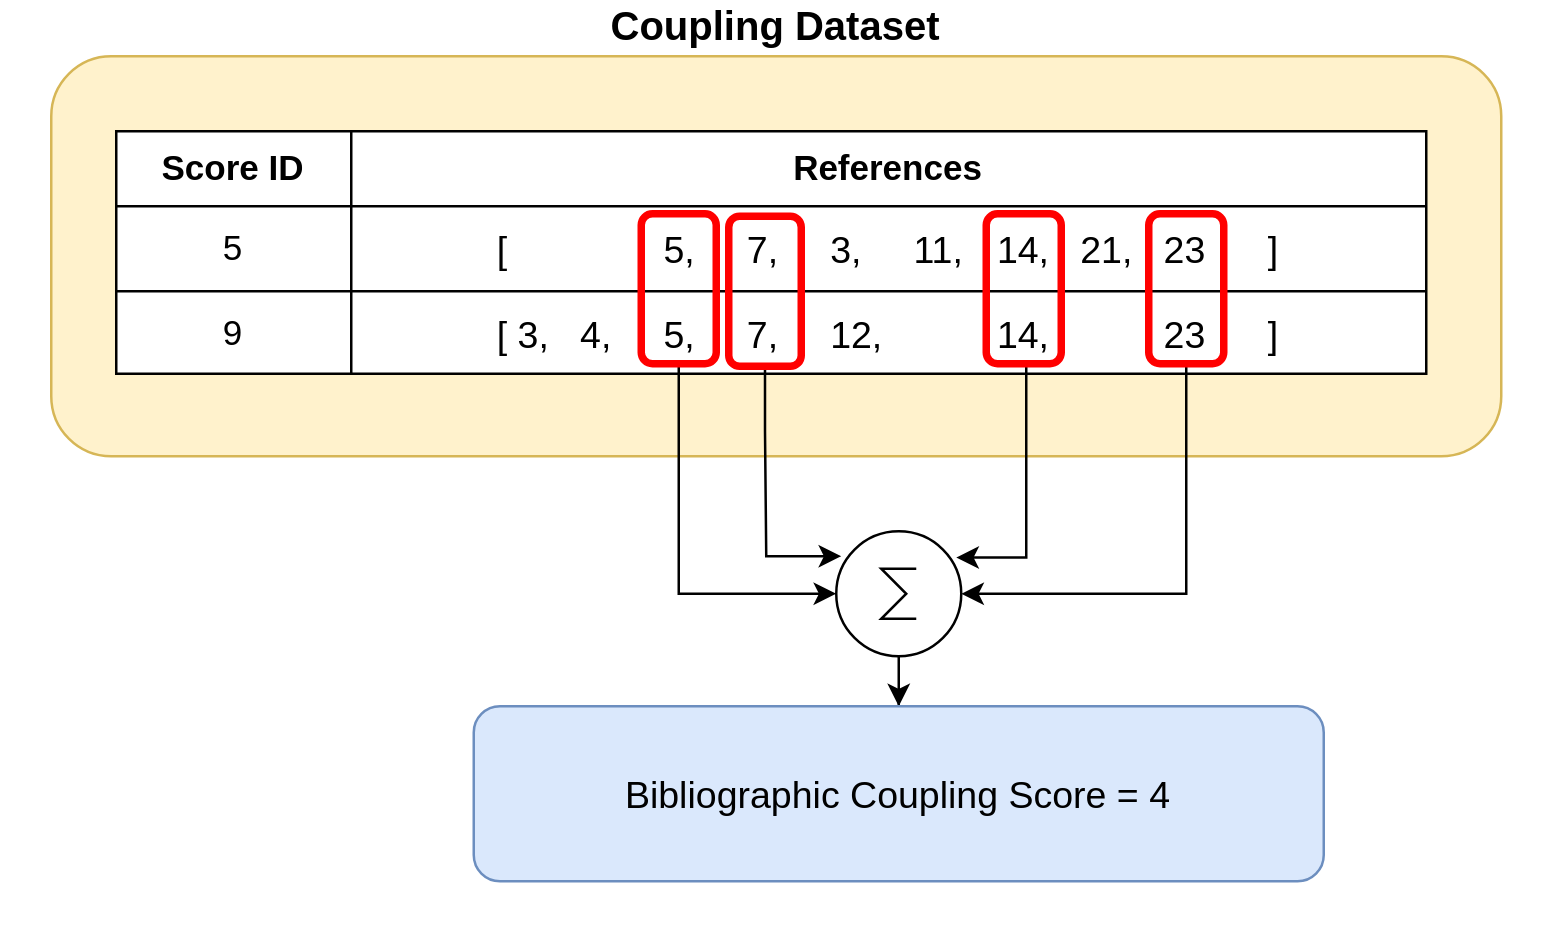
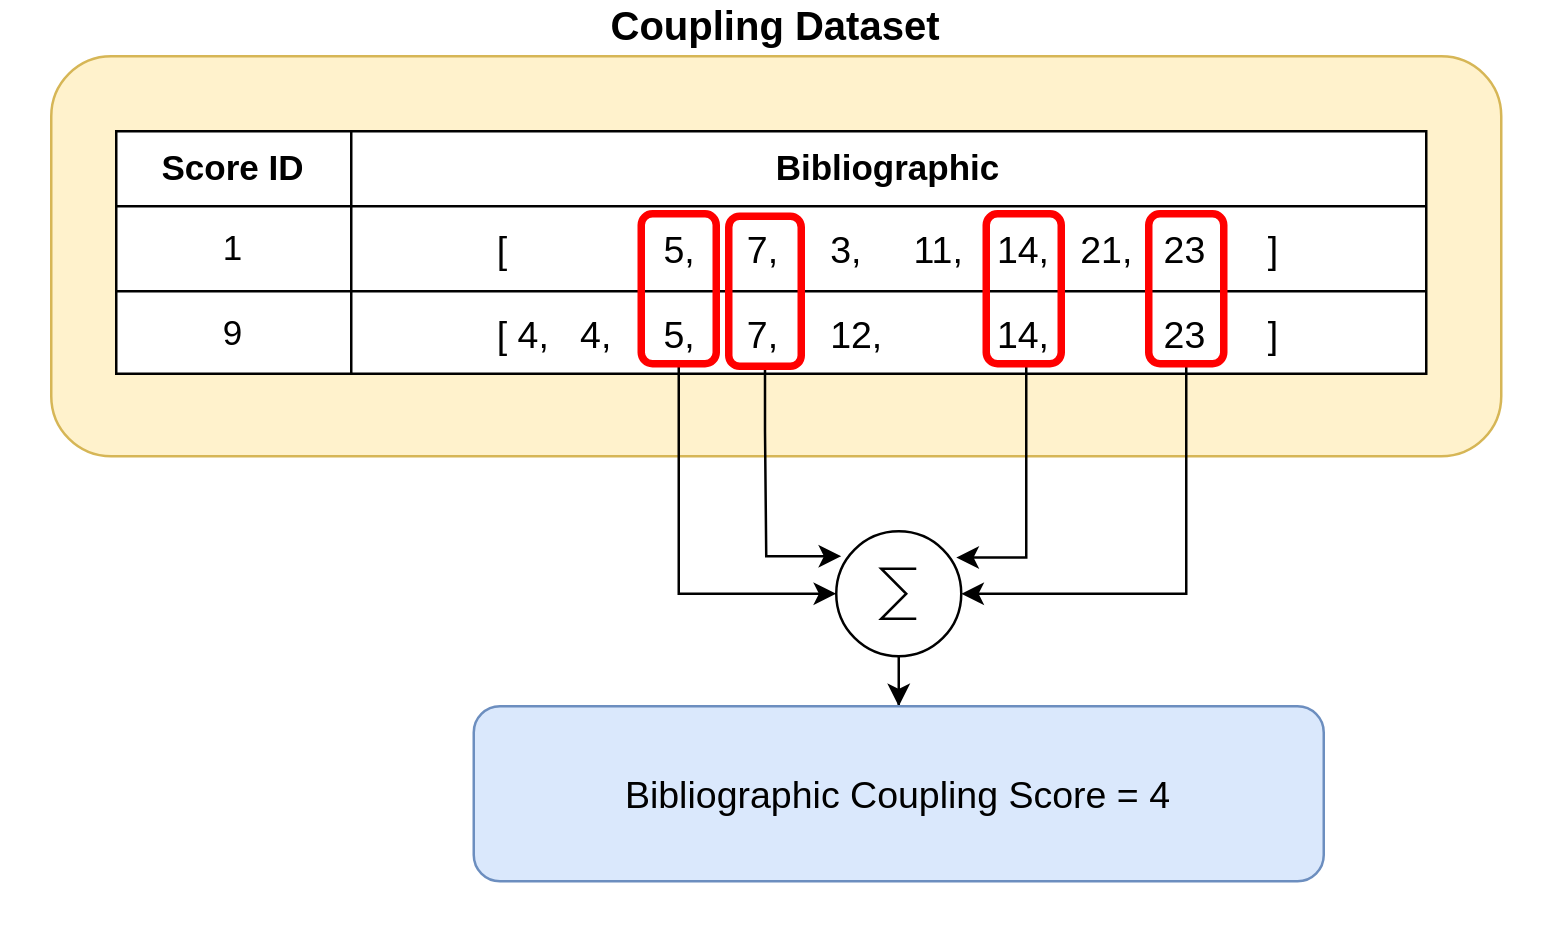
node "References": label "References" -> "Bibliographic"
node "5": label "5" -> "1"
node "[ 3, 4, 5, 7, 12, 14, 23 ]": label "[ 3, 4, 5, 7, 12, 14, 23 ]" -> "[ 4, 4, 5, 7, 12, 14, 23 ]"
